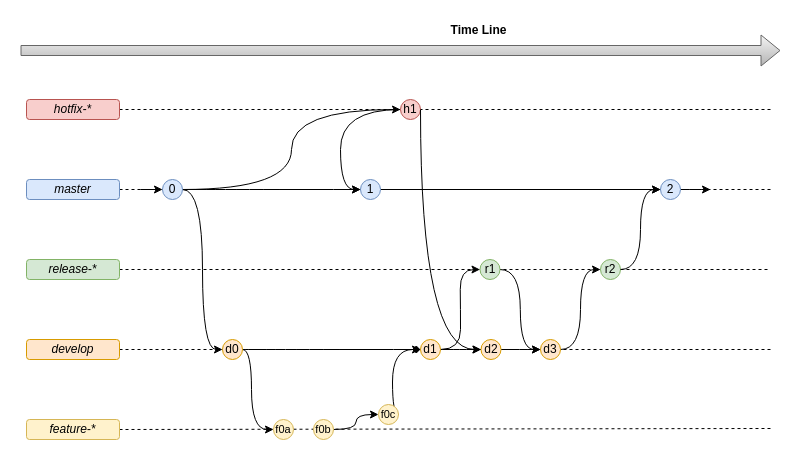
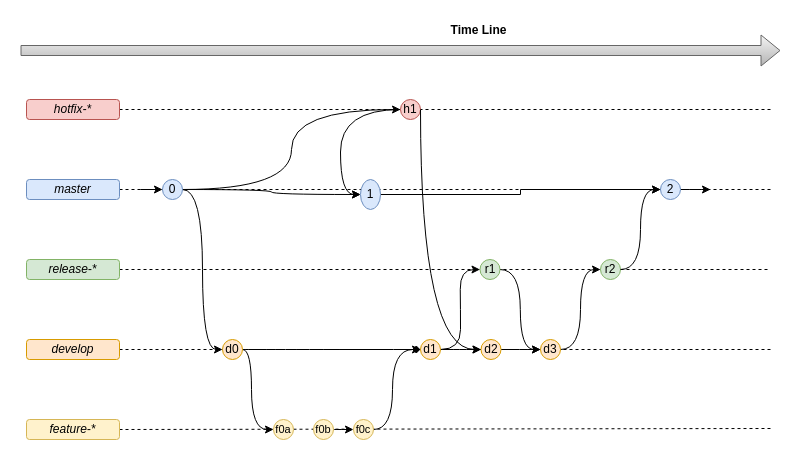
node "1": size 20x20 -> 20x30
node "f0c": moved (389, 415) -> (364, 430)
